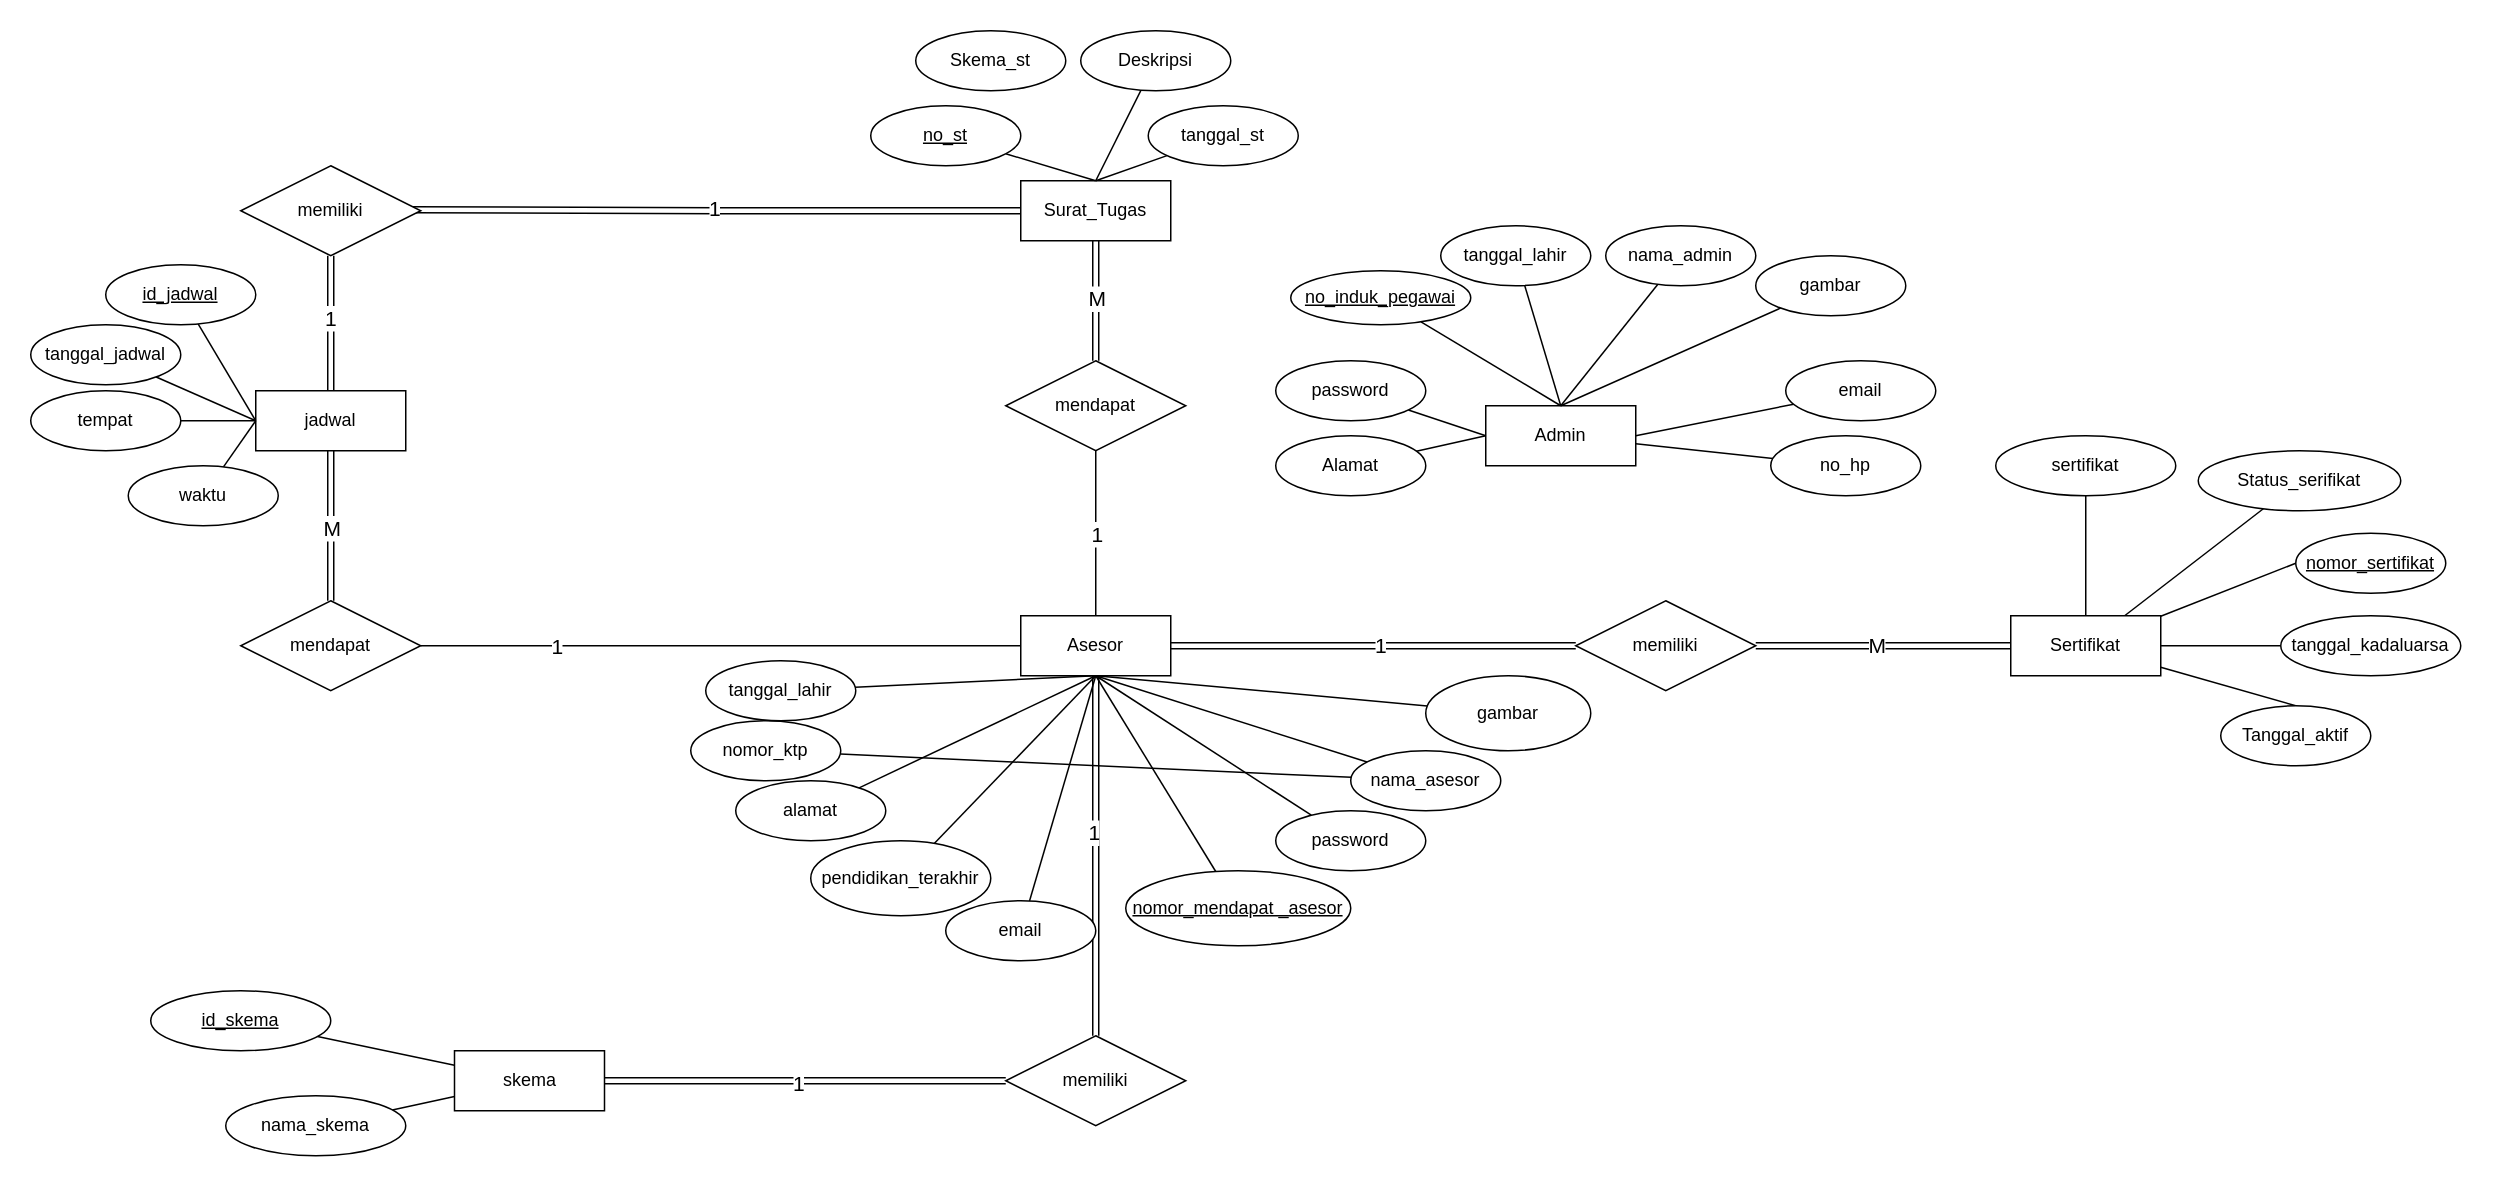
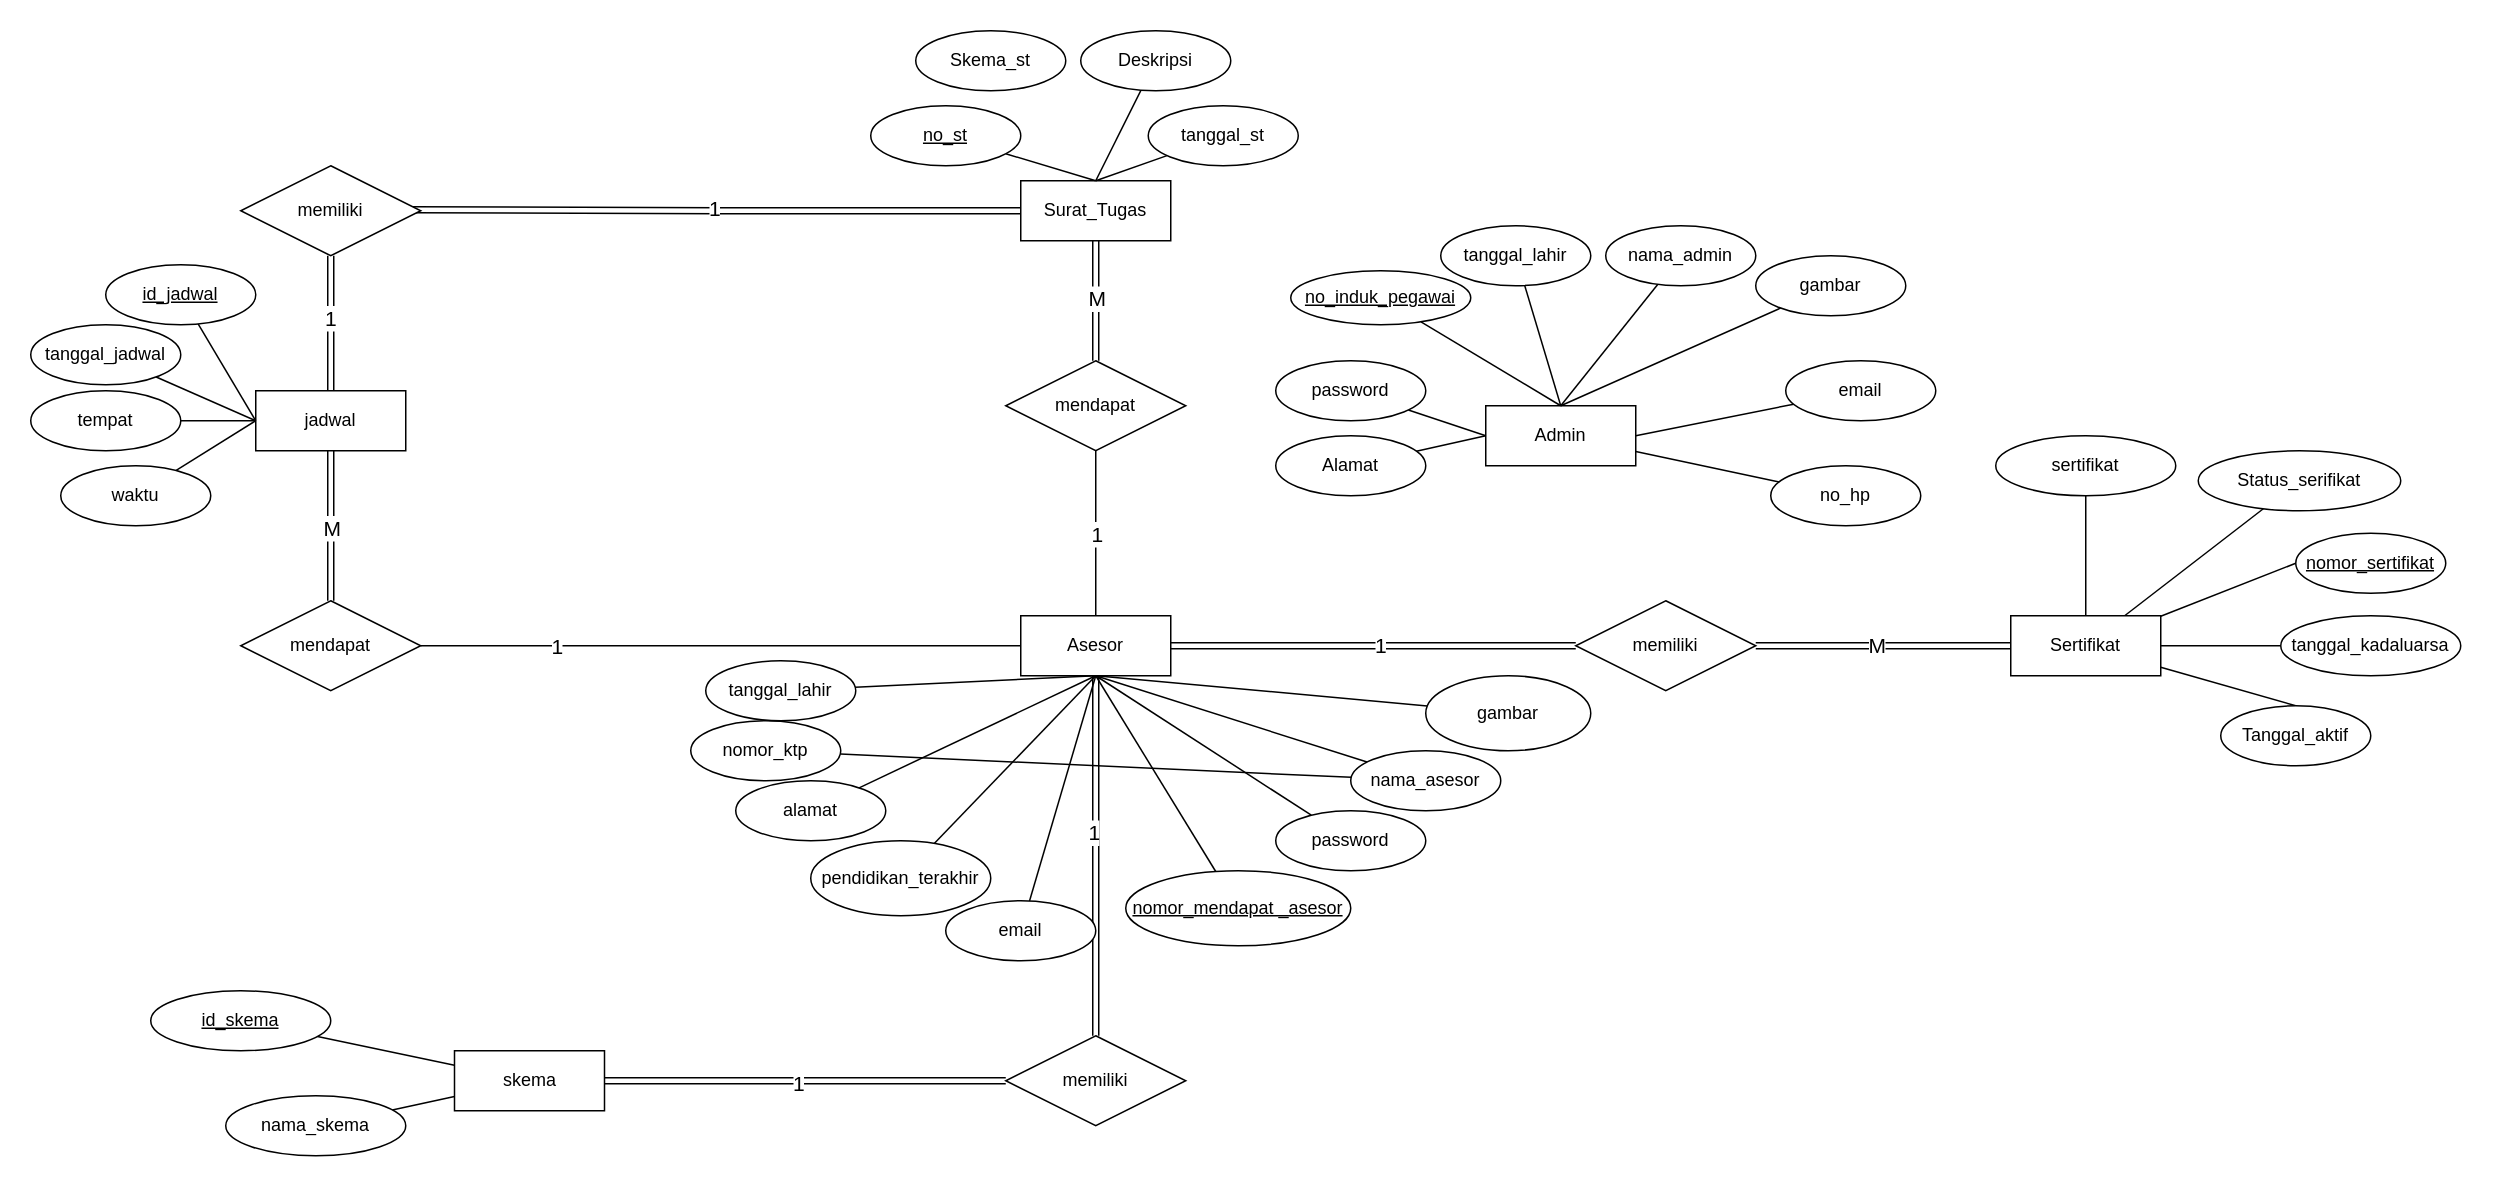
node "no_hp": moved (1846, 466) -> (1846, 496)
node "waktu": moved (203, 496) -> (136, 496)
